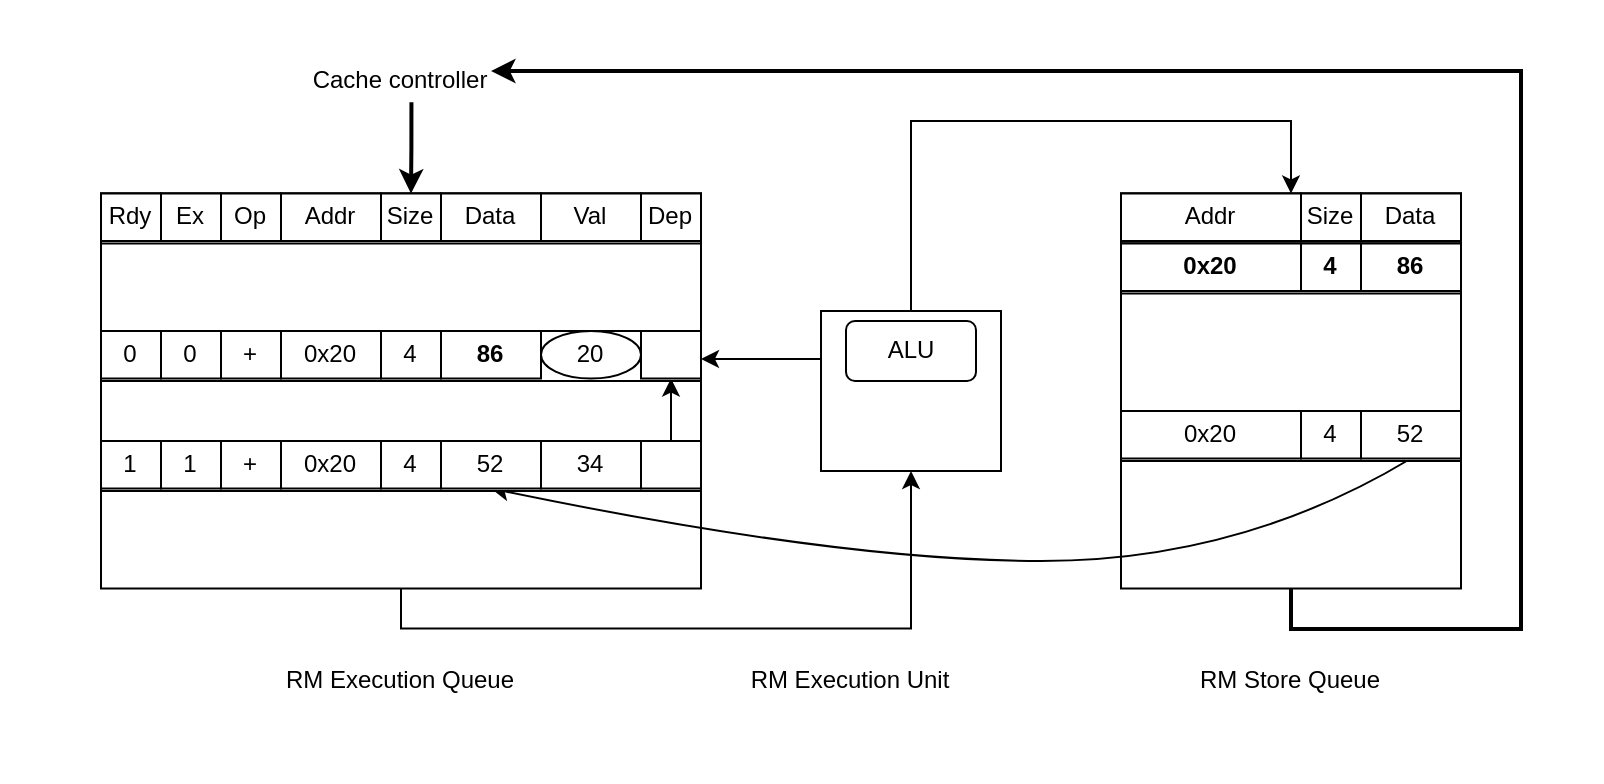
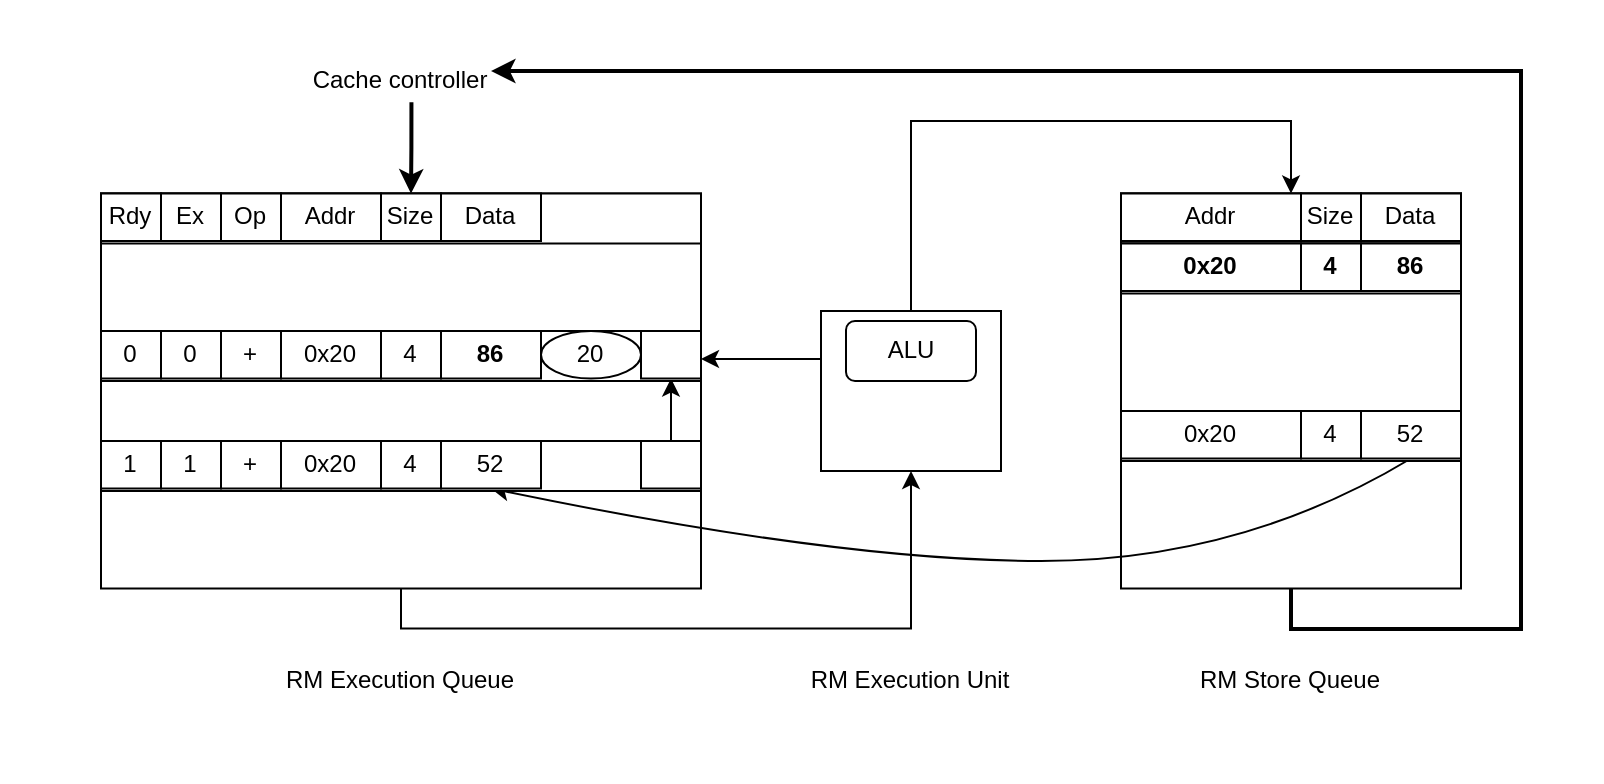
node "Val": removed
node "Dep": removed
node "34": removed
node "RM Execution Unit": moved (851, 681) -> (911, 681)
